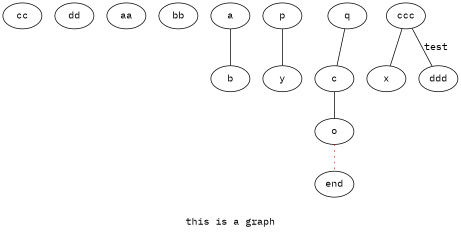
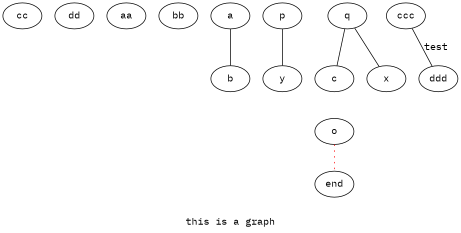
edge "ccc" -- "x": now "q" -- "x"
edge "c" -- "o": removed
